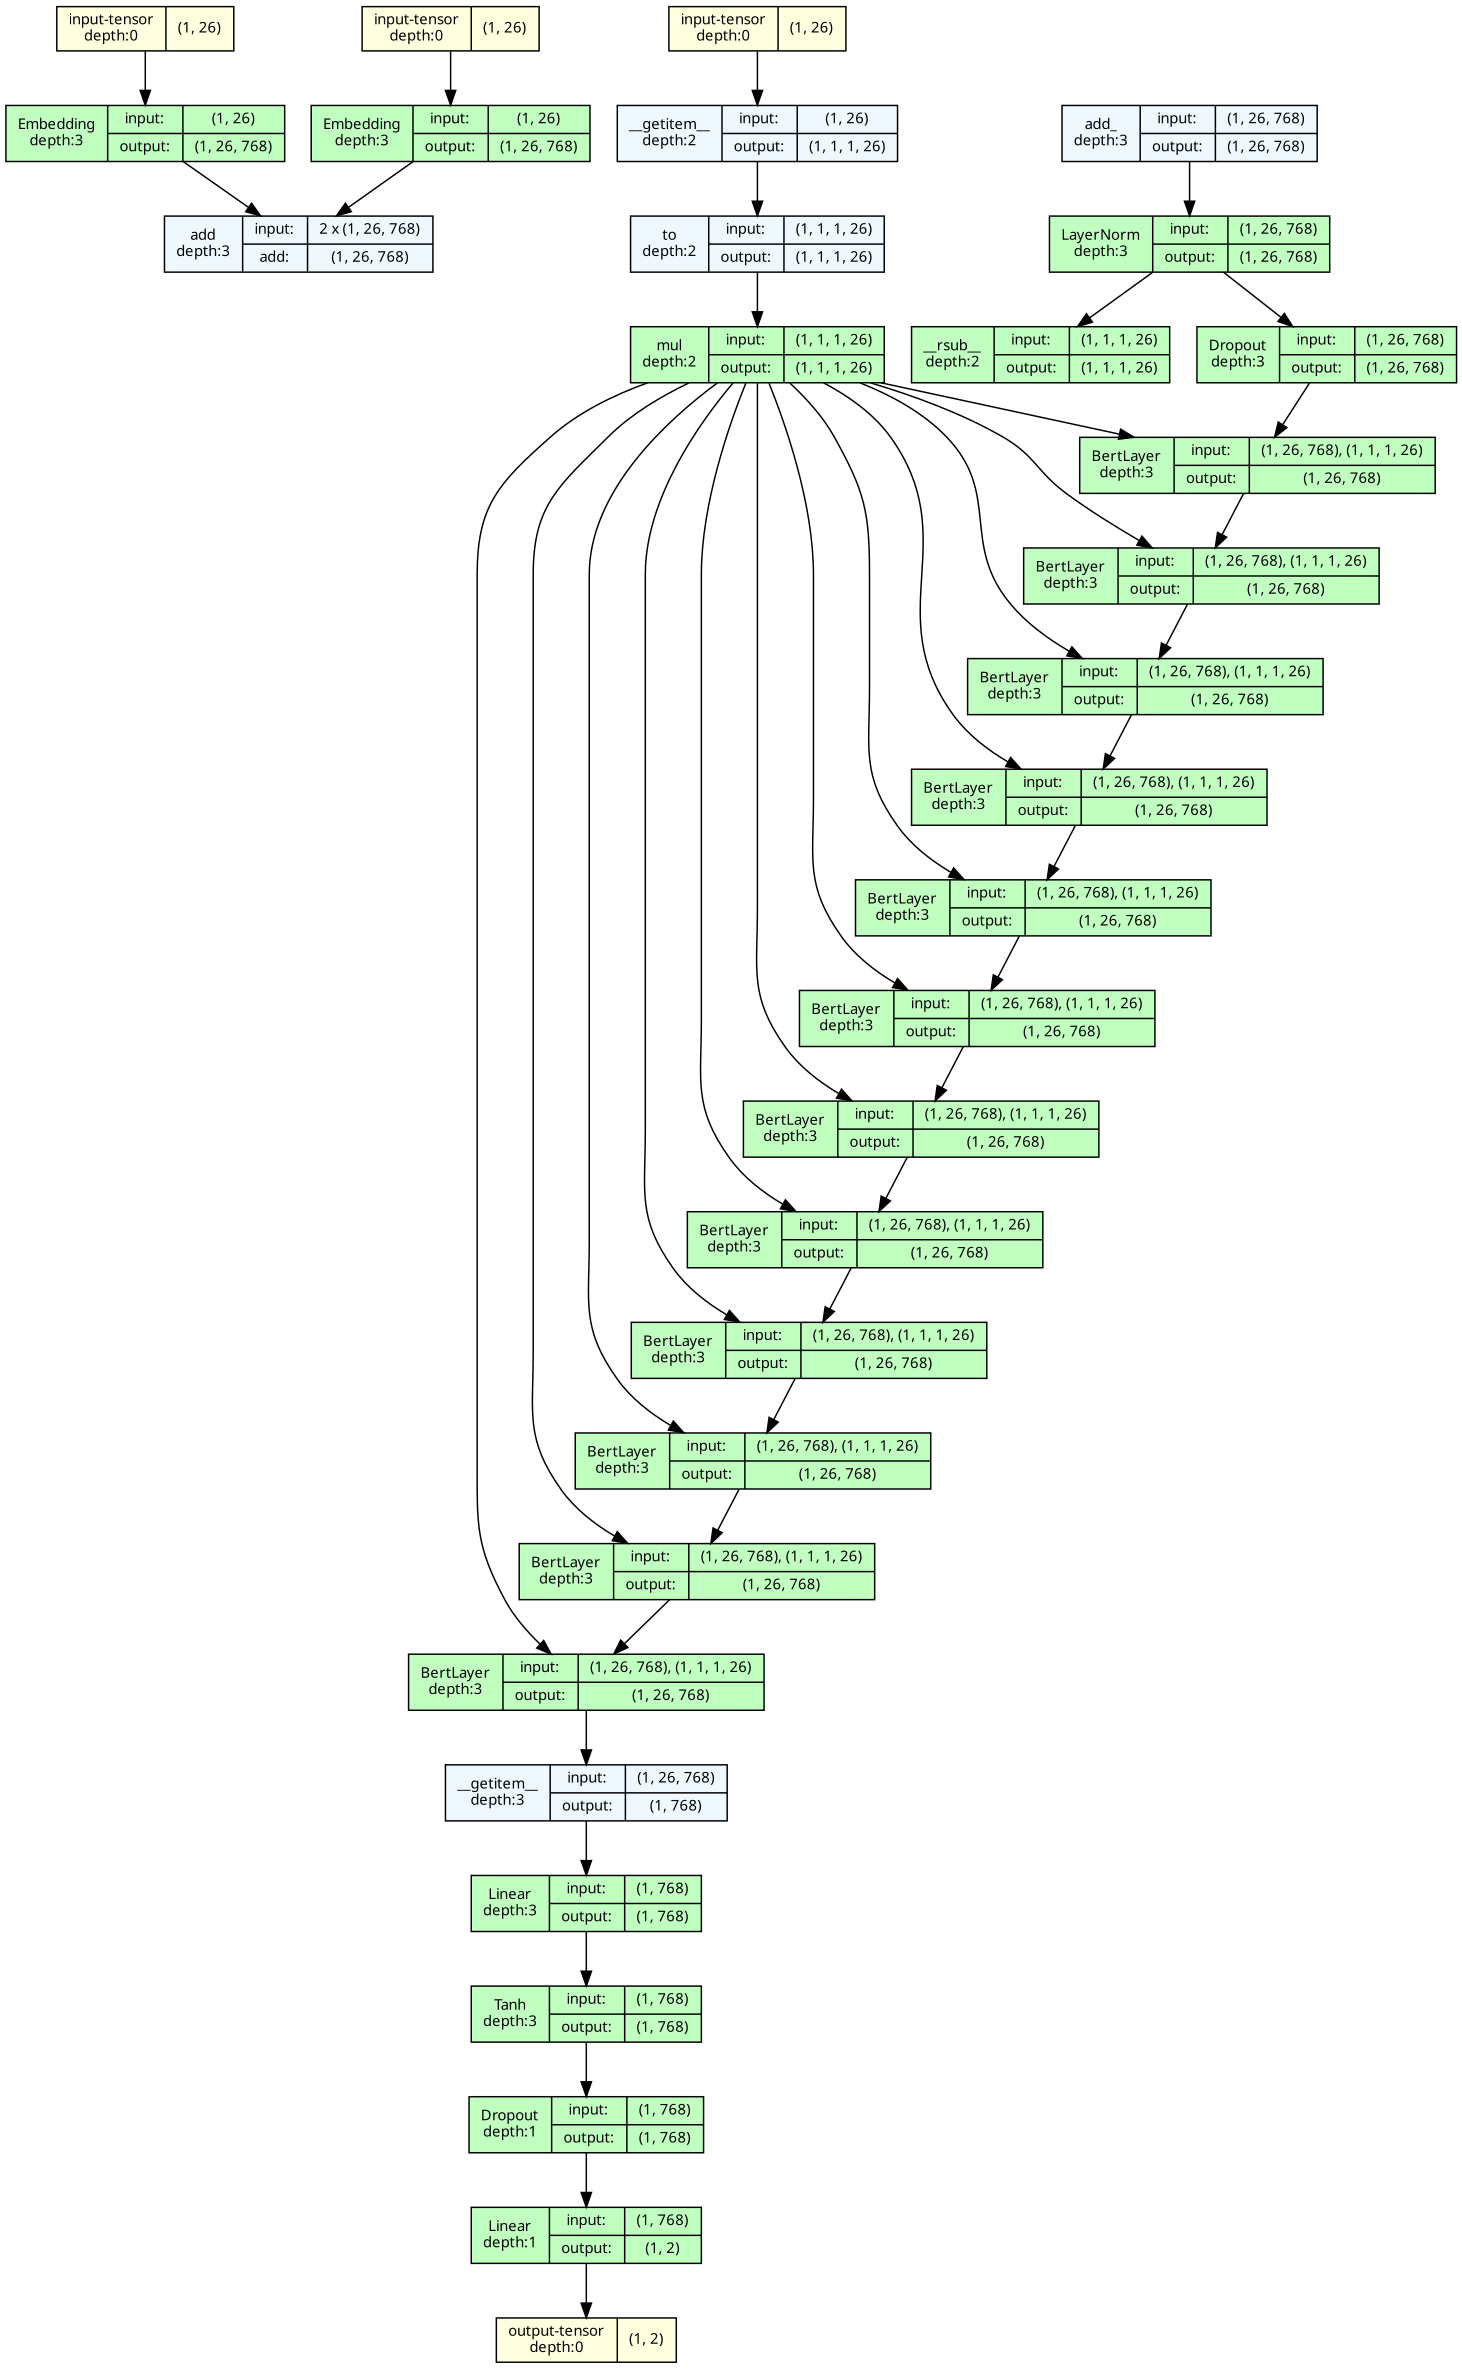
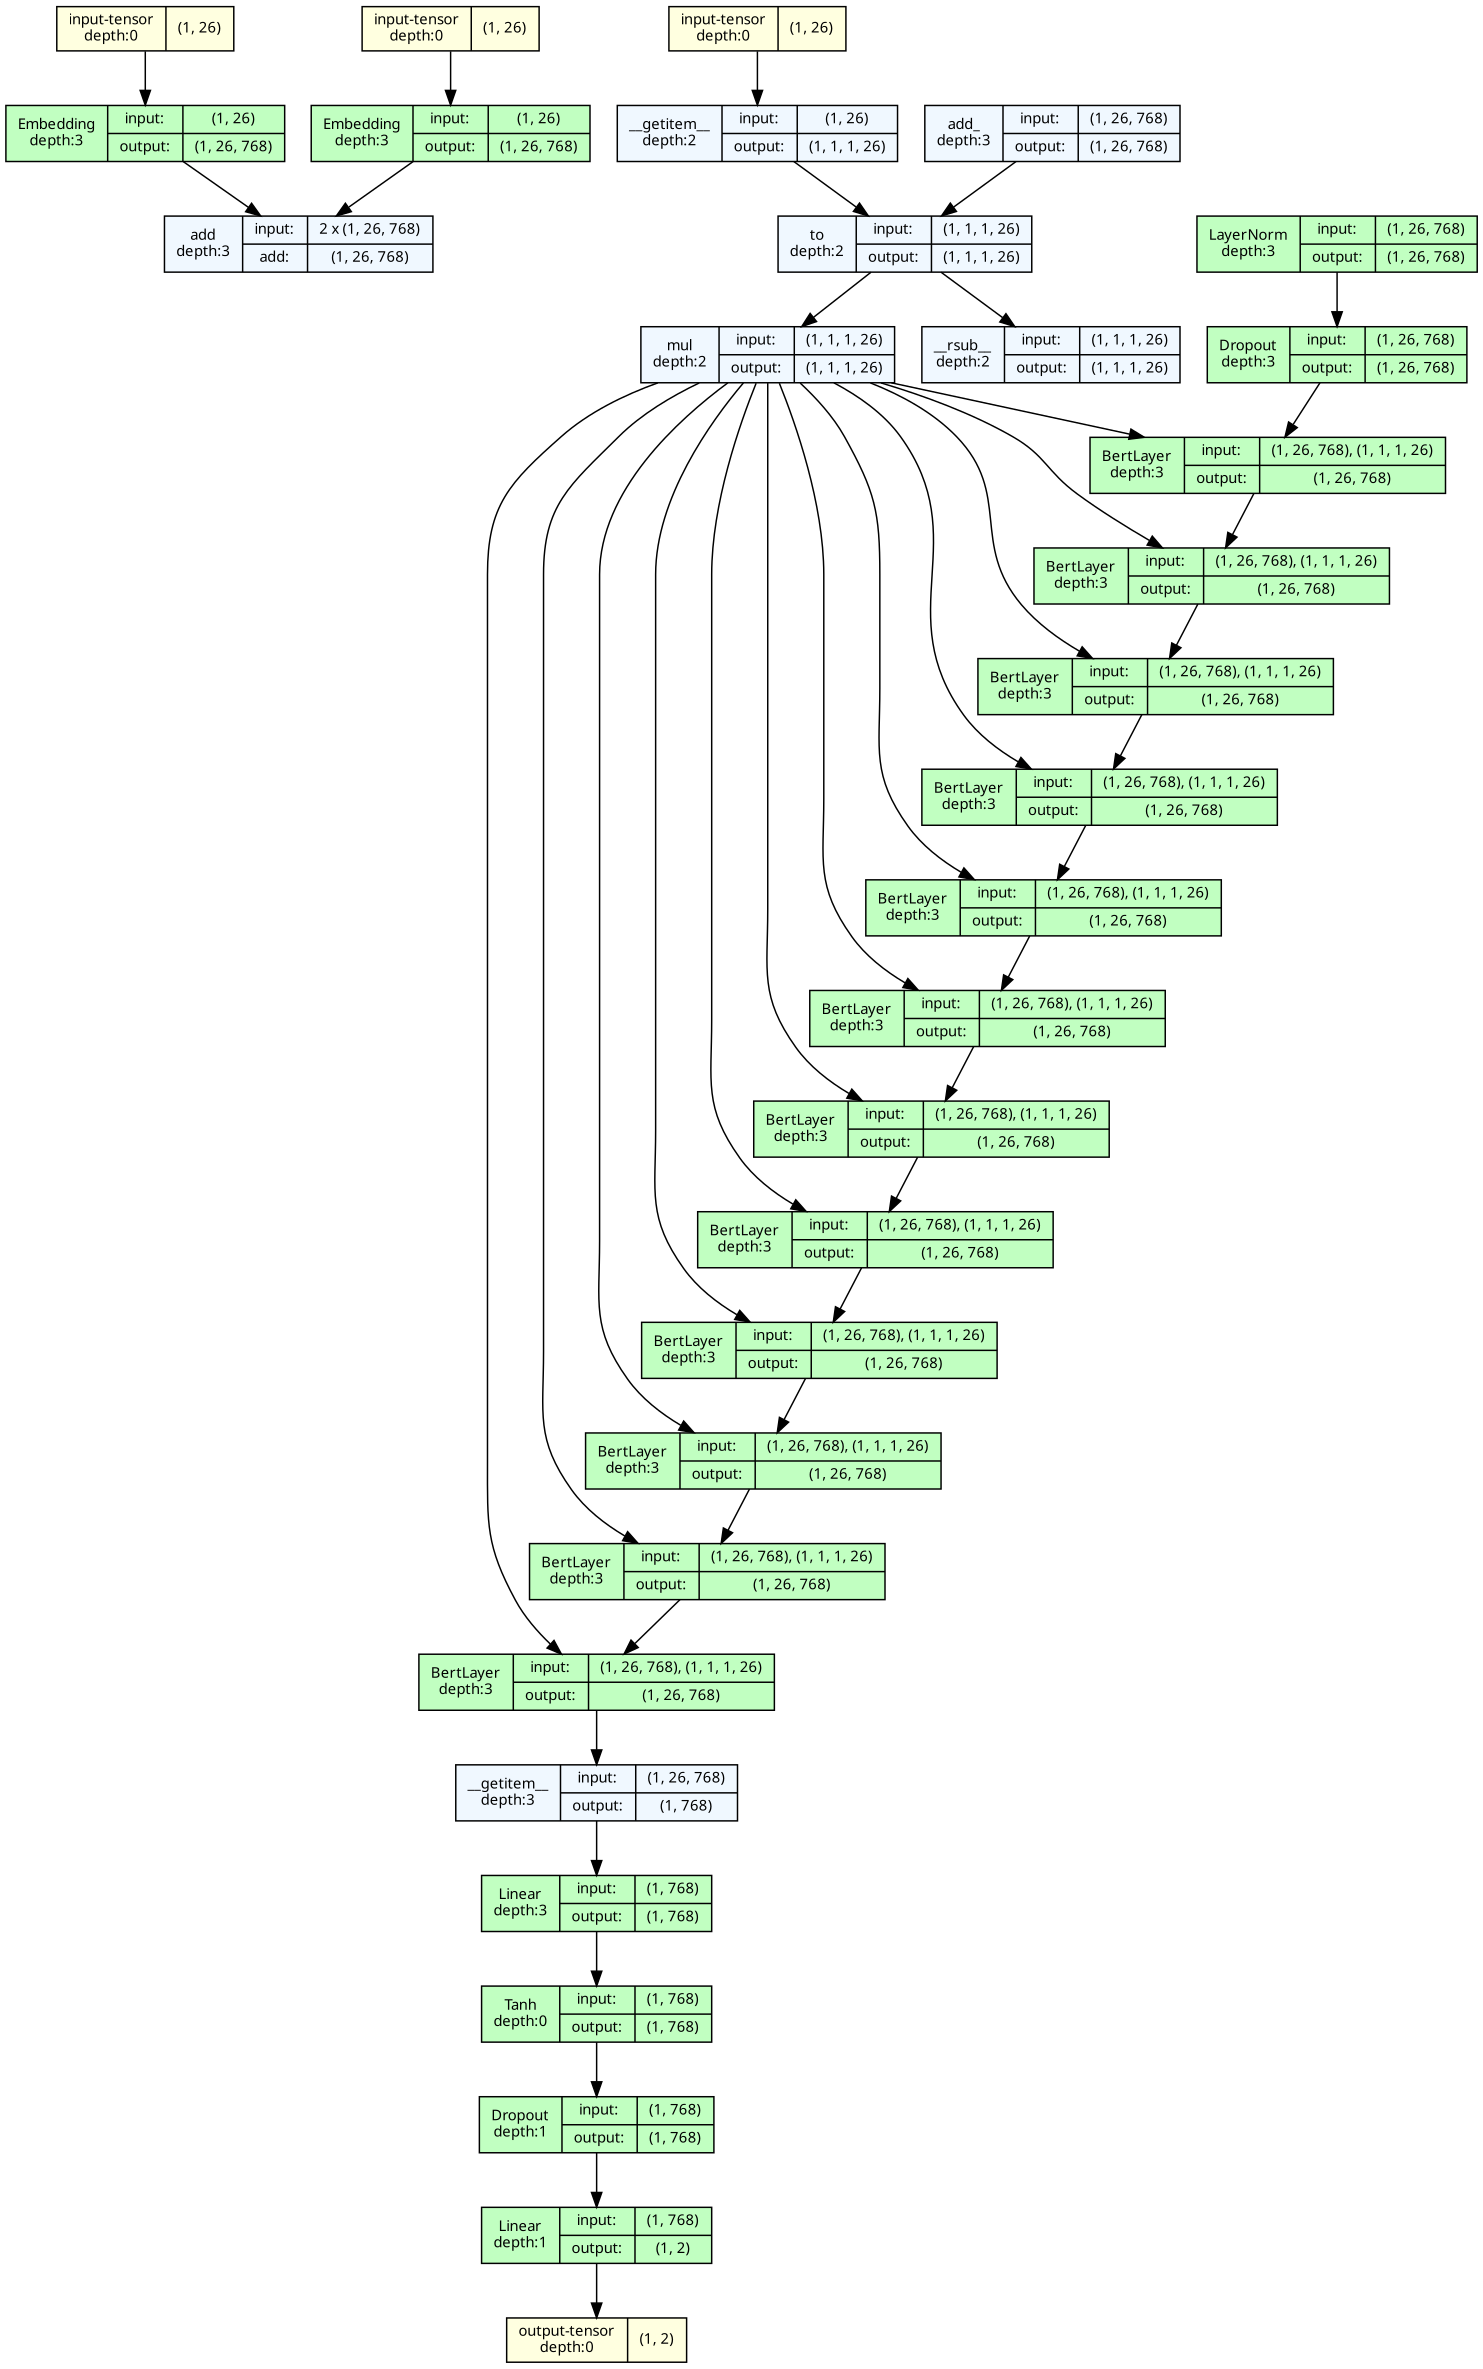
edge "add_" -> "LayerNorm": now "add_" -> "to"
edge "LayerNorm" -> "__rsub__": now "to" -> "__rsub__"
node "mul": fillcolor darkseagreen1 -> aliceblue
node "__rsub__": fillcolor darkseagreen1 -> aliceblue
node "Tanh": text "depth:3" -> "depth:0"
